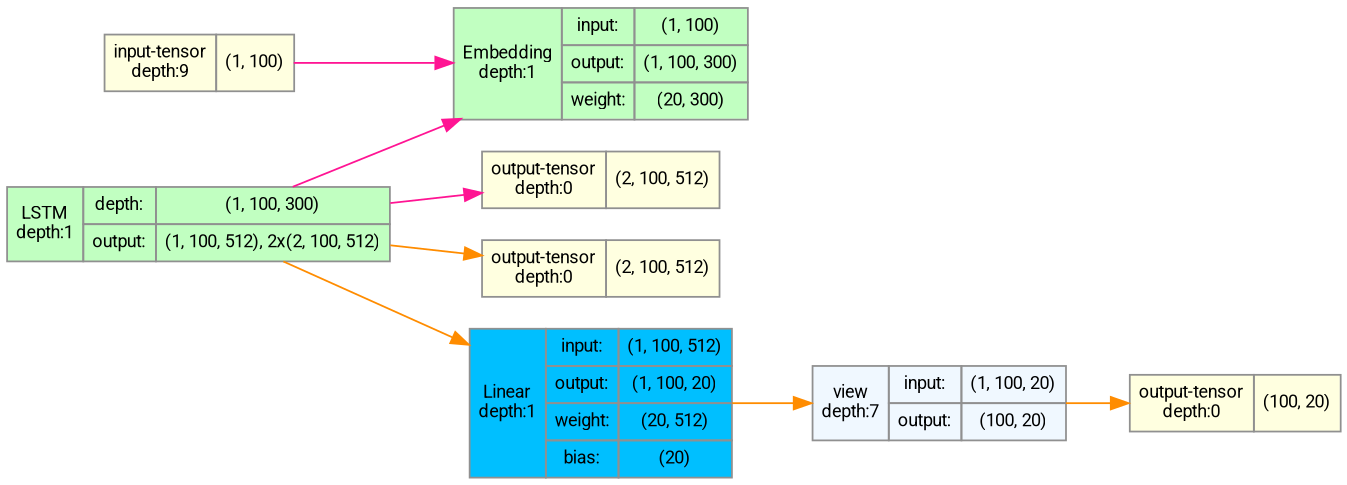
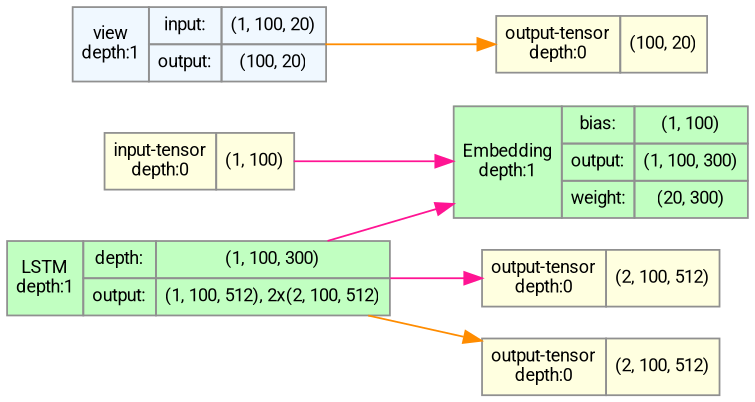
node "Embedding": text "input:" -> "bias:"
node "input-tensor": text "depth:9" -> "depth:0"
node "Linear": removed
node "view": text "depth:7" -> "depth:1"
